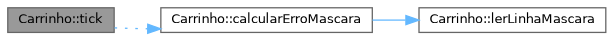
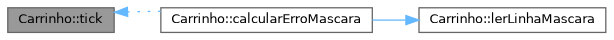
edge "Carrinho::tick" -> "Carrinho::calcularErroMascara": reversed
